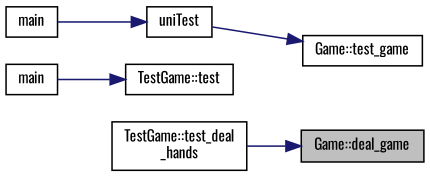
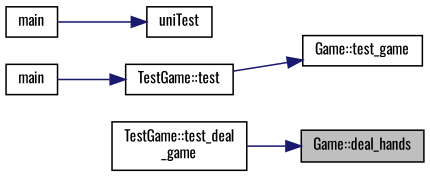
edge "uniTest" -> "Game::test_game": now "TestGame::test" -> "Game::test_game"
node "TestGame::test_deal _hands": label "TestGame::test_deal _hands" -> "TestGame::test_deal _game"
node "Game::deal_game": label "Game::deal_game" -> "Game::deal_hands"
